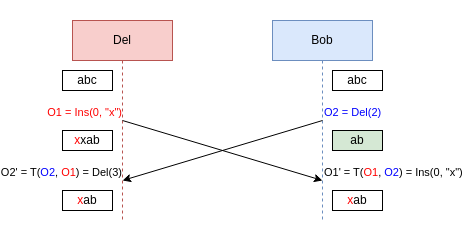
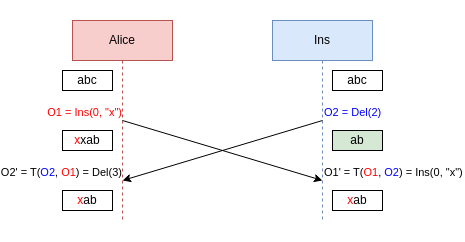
node "Del": label "Del" -> "Alice"
node "Bob": label "Bob" -> "Ins"
